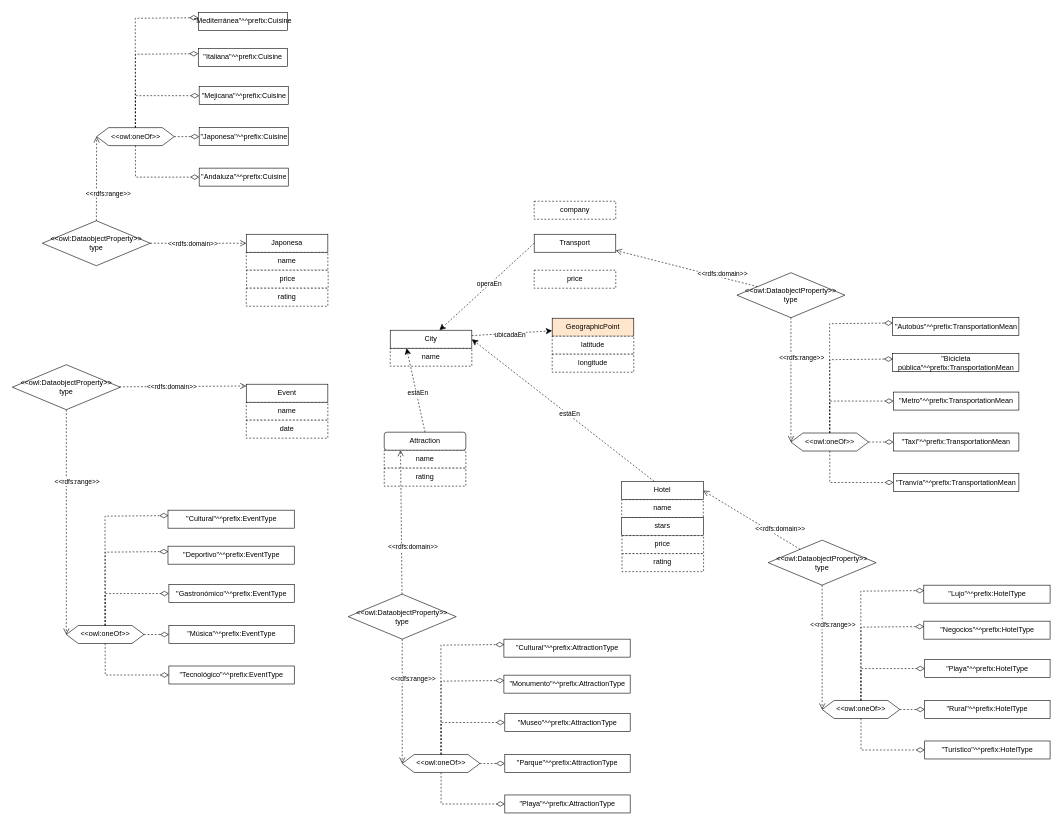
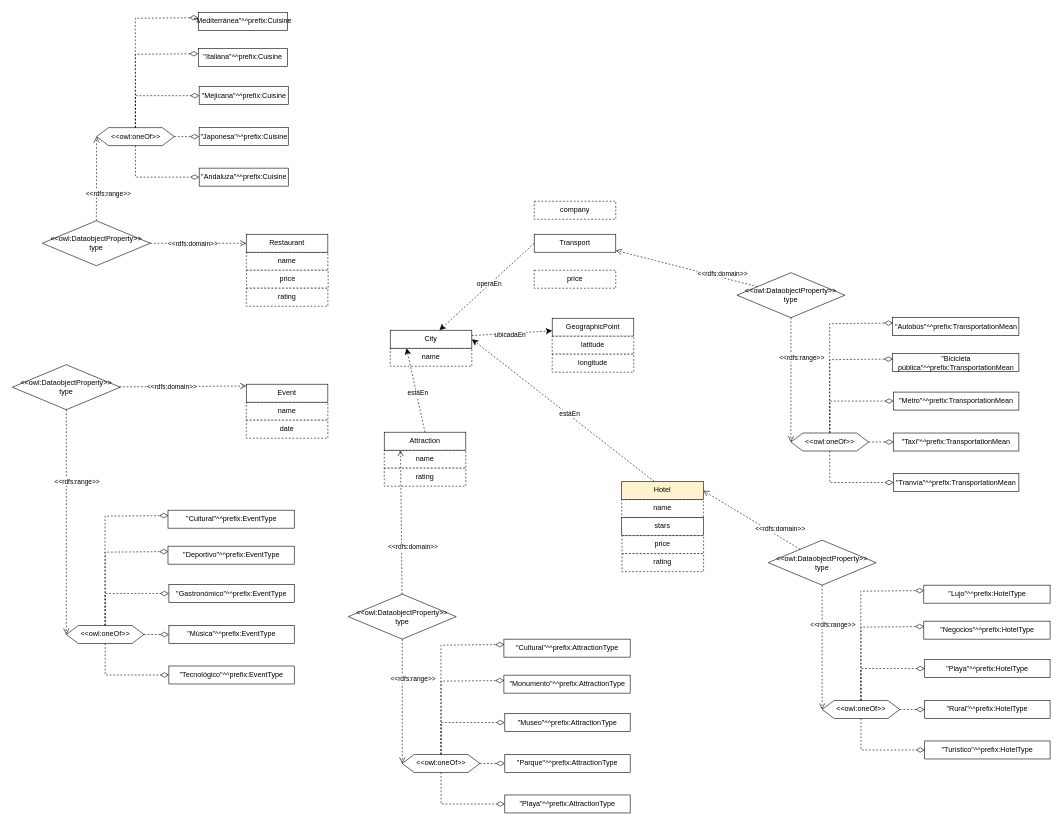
node "Japonesa": label "Japonesa" -> "Restaurant"
node "GeographicPoint": fillcolor #ffe6cc -> #ffffff
node "Attraction": shape rounded rectangle -> rectangle
node "Hotel": fillcolor #ffffff -> #fff2cc
